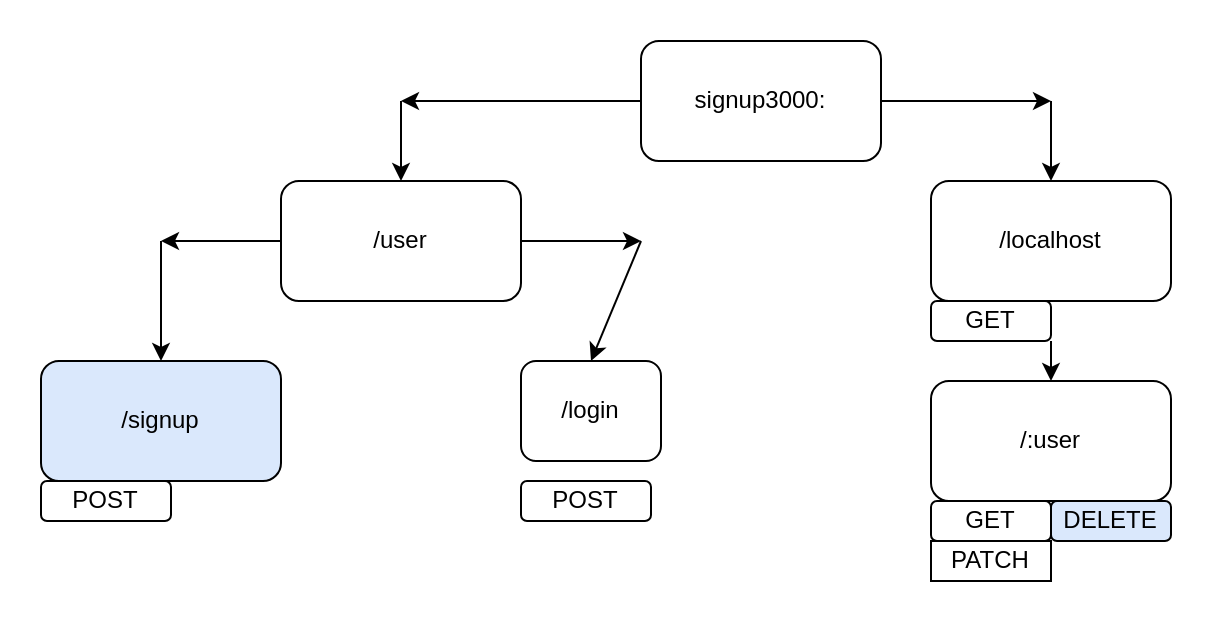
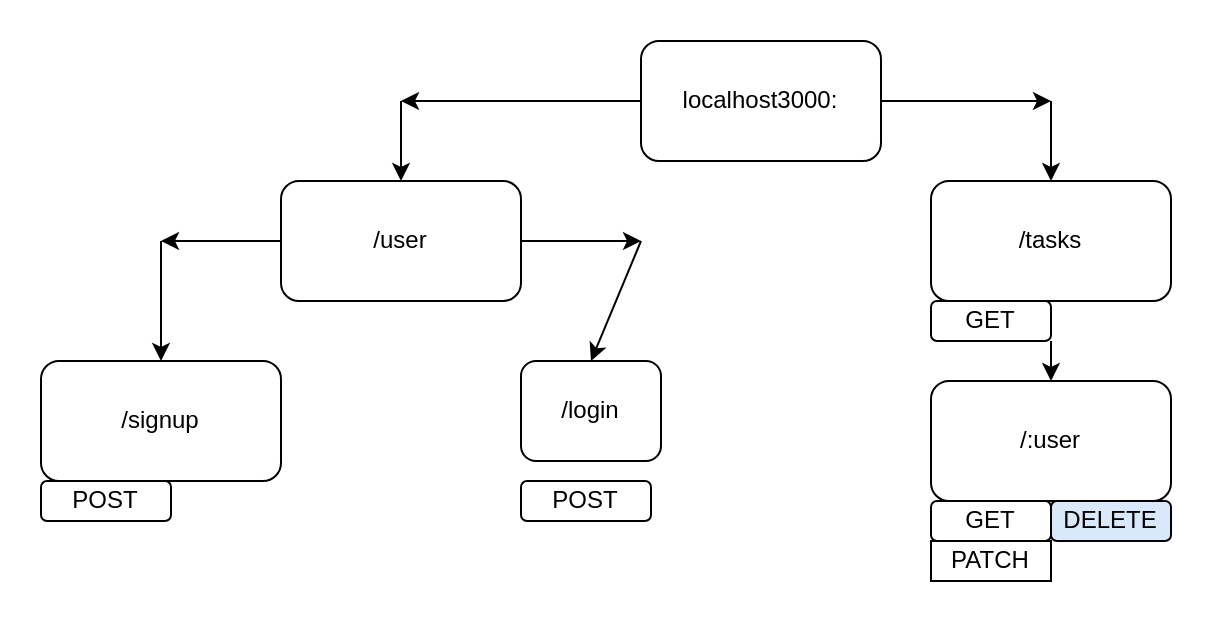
node "signup3000:": label "signup3000:" -> "localhost3000:"
node "/localhost": label "/localhost" -> "/tasks"
node "/signup": fillcolor #dae8fc -> #ffffff
